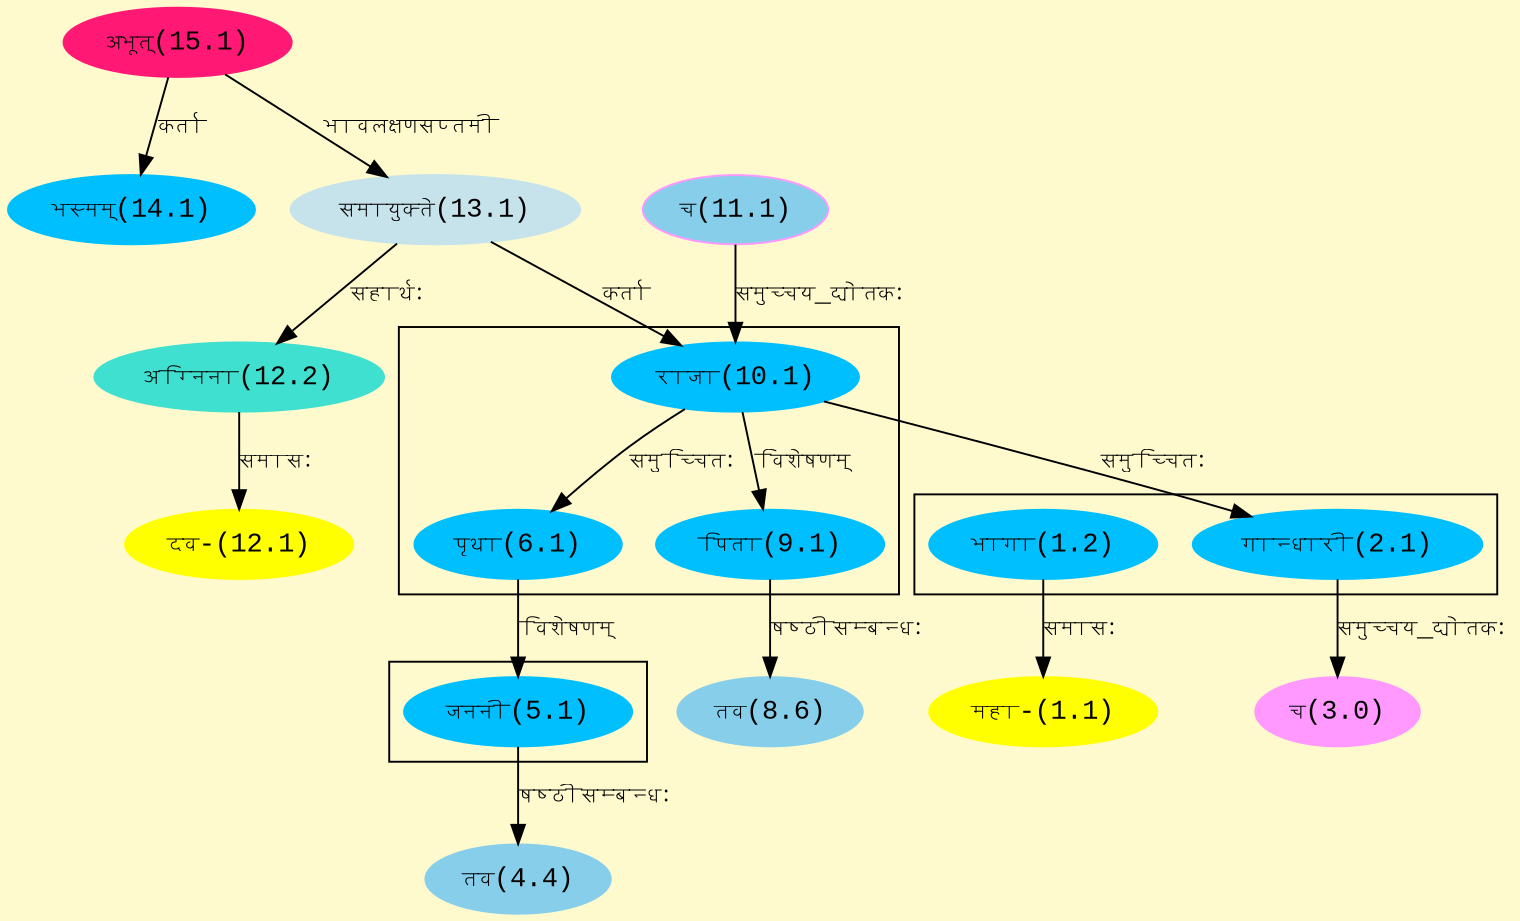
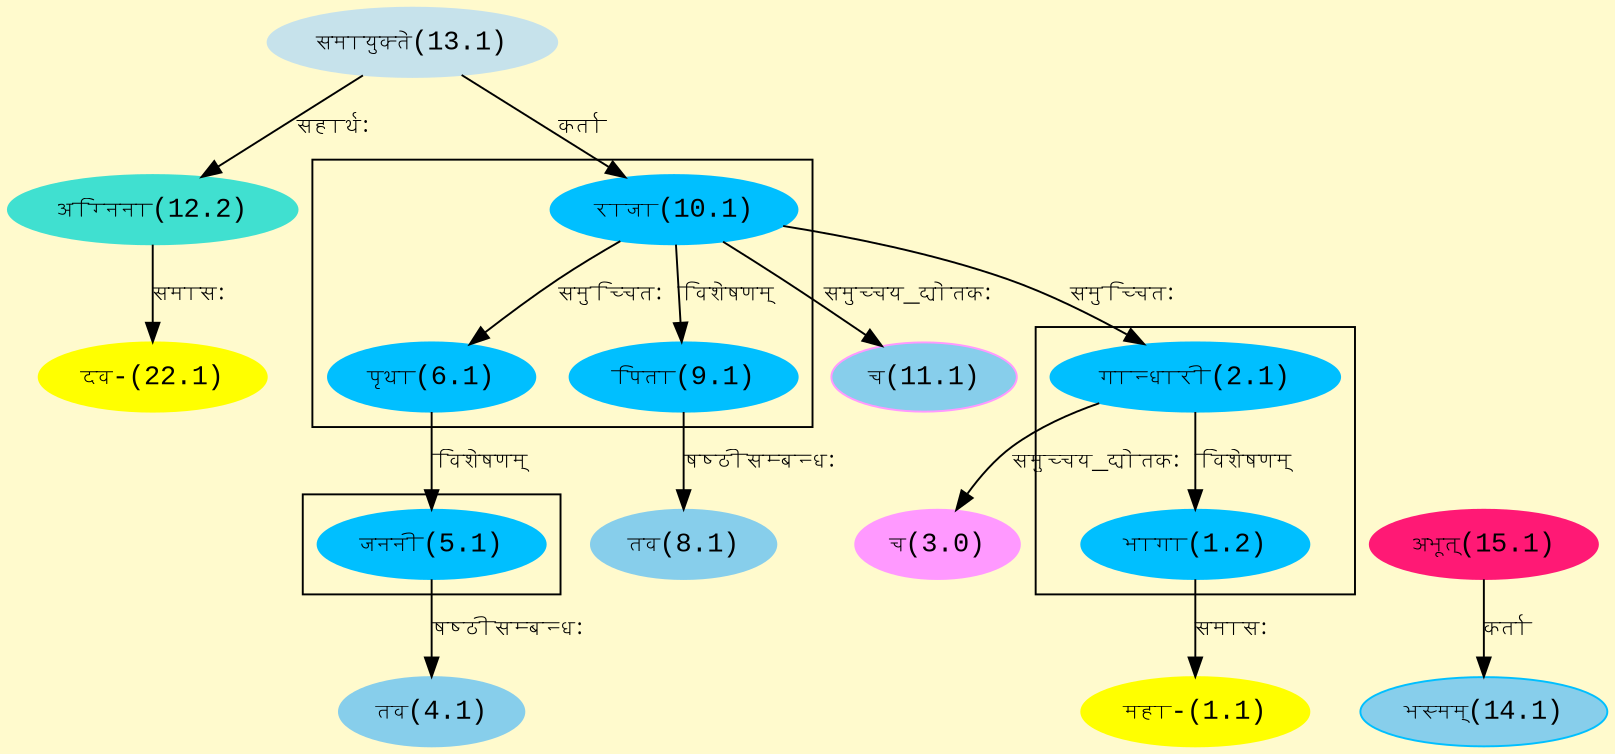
edge "अभूत्(15.1)" -> "समायुक्ते(13.1)": removed, label "भावलक्षणसप्तमी"
node "भस्मम्(14.1)": fillcolor #00bfff -> #87ceeb
edge "च(11.1)" -> "राजा(10.1)": reversed
edge "गान्धारी(2.1)" -> "भागा(1.2)": added, label "विशेषणम्"
node "दव-(12.1)": label "दव-(12.1)" -> "दव-(22.1)"
node "तव(8.6)": label "तव(8.6)" -> "तव(8.1)"
node "तव(4.4)": label "तव(4.4)" -> "तव(4.1)"
